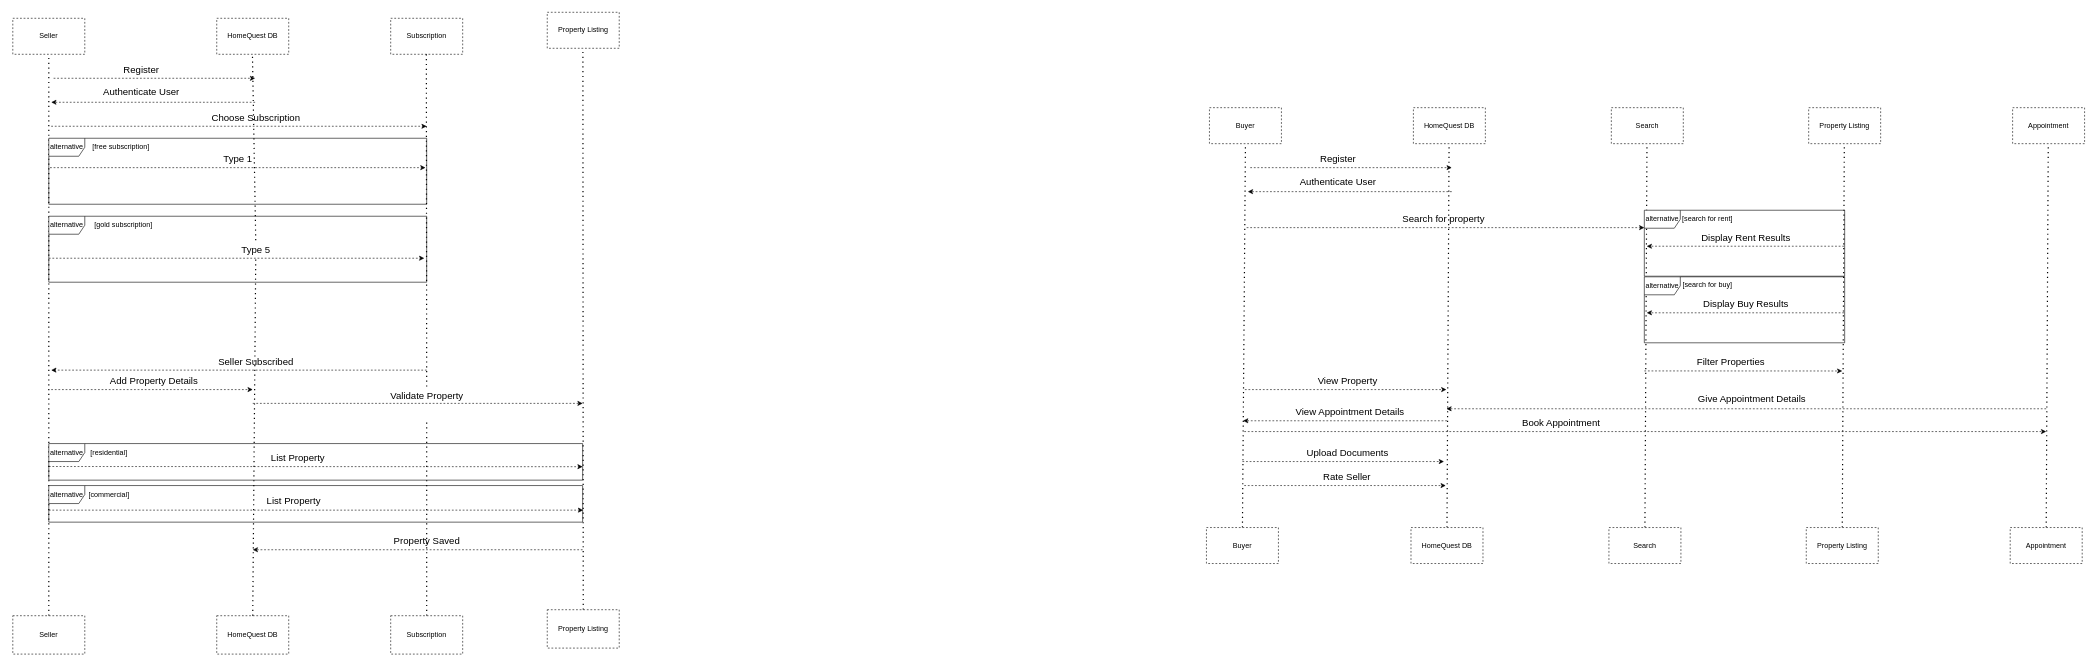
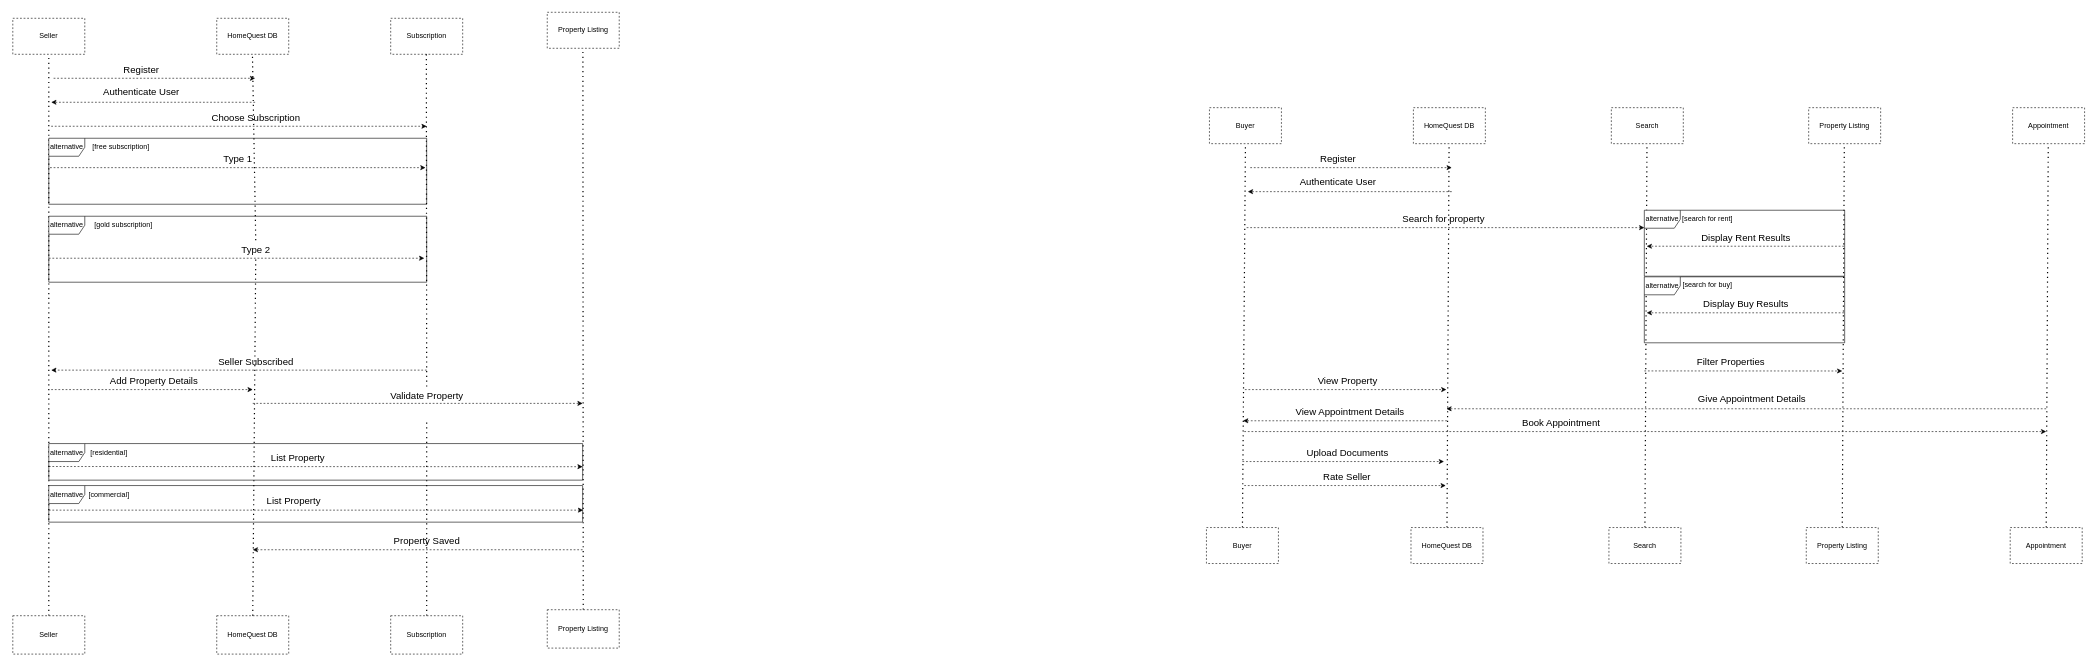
node "Type 5": label "Type 5" -> "Type 2"
